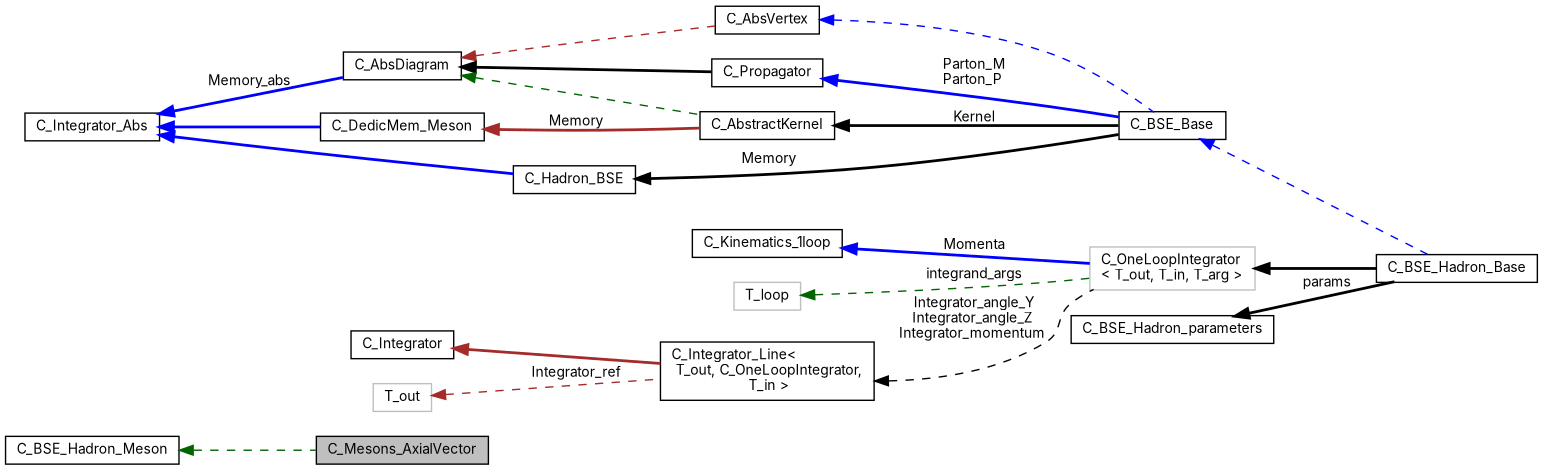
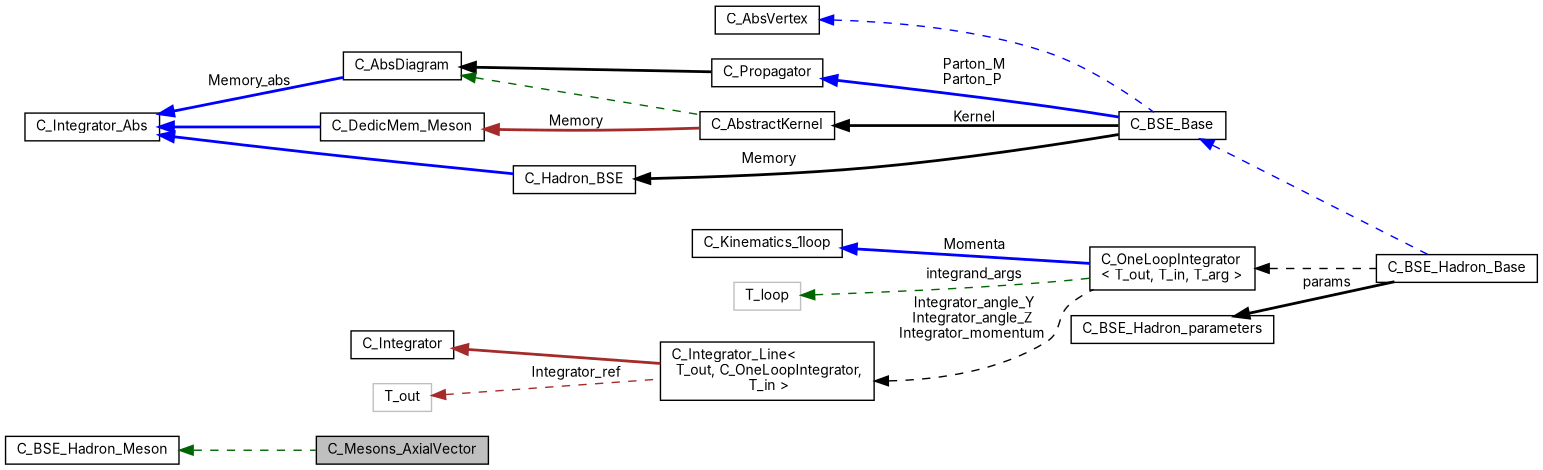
edge "C_AbsVertex" -> "C_AbsDiagram": removed
node "C_OneLoopIntegrator < T_out, T_in, T_arg >": color grey75 -> black
edge "C_BSE_Hadron_Base" -> "C_OneLoopIntegrator < T_out, T_in, T_arg >": style bold -> dashed
